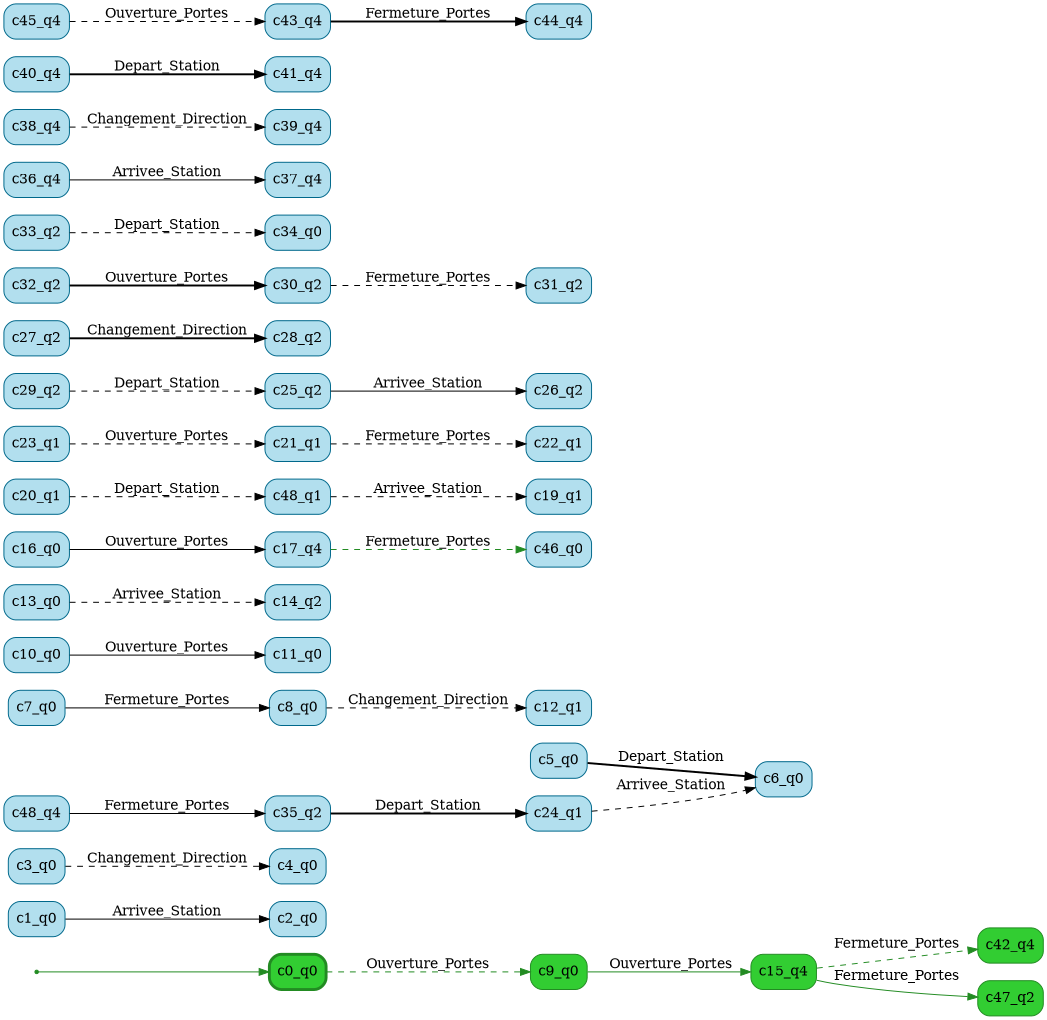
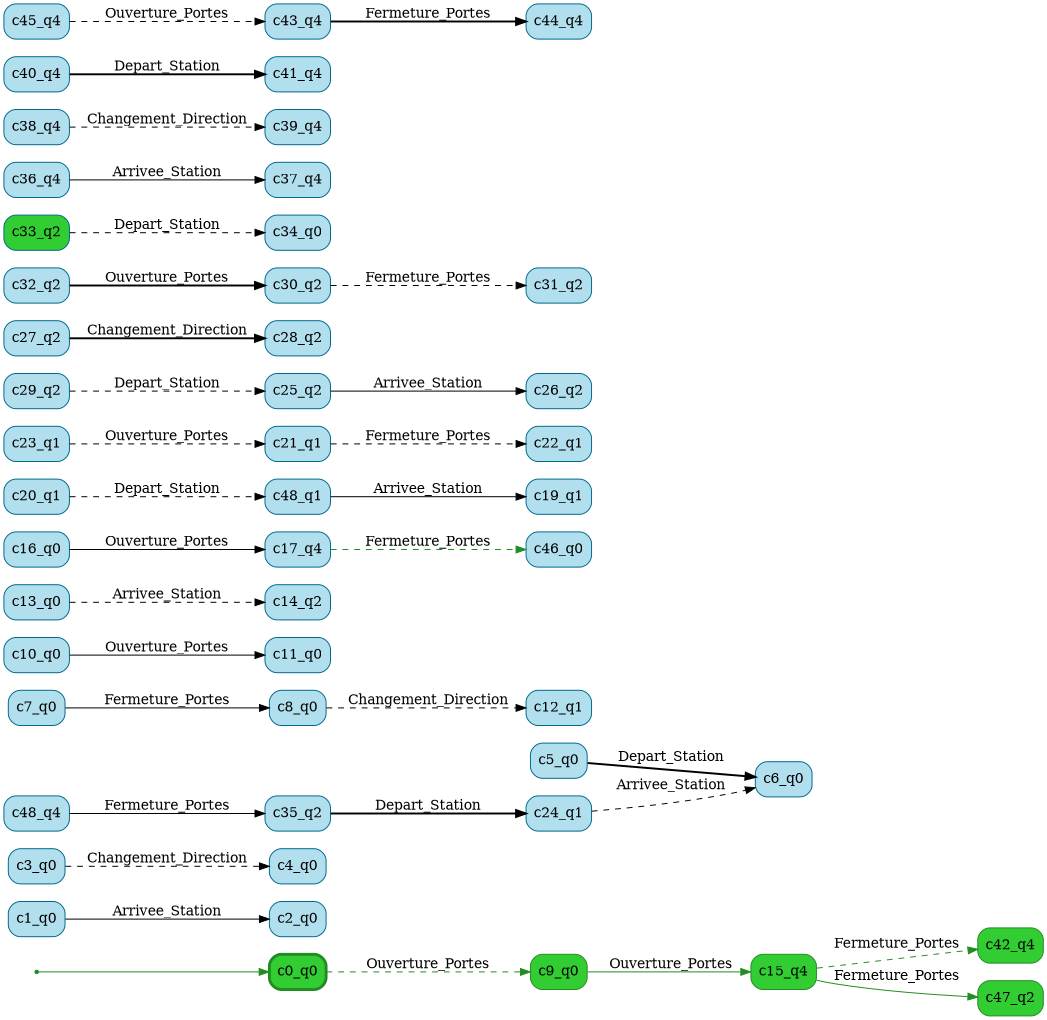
node "c33_q2": fillcolor lightblue2 -> limegreen
edge "c48_q1" -> "c19_q1": style dashed -> solid
